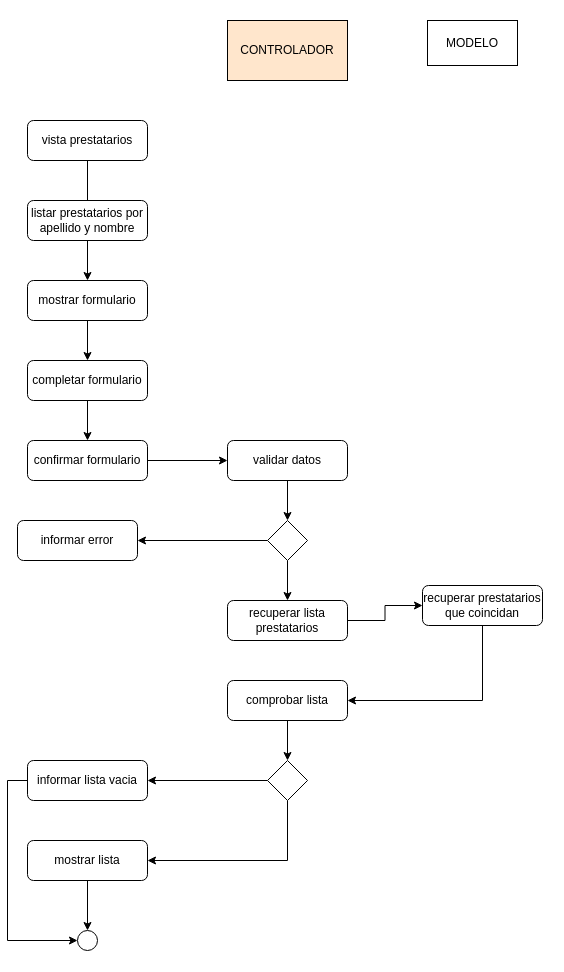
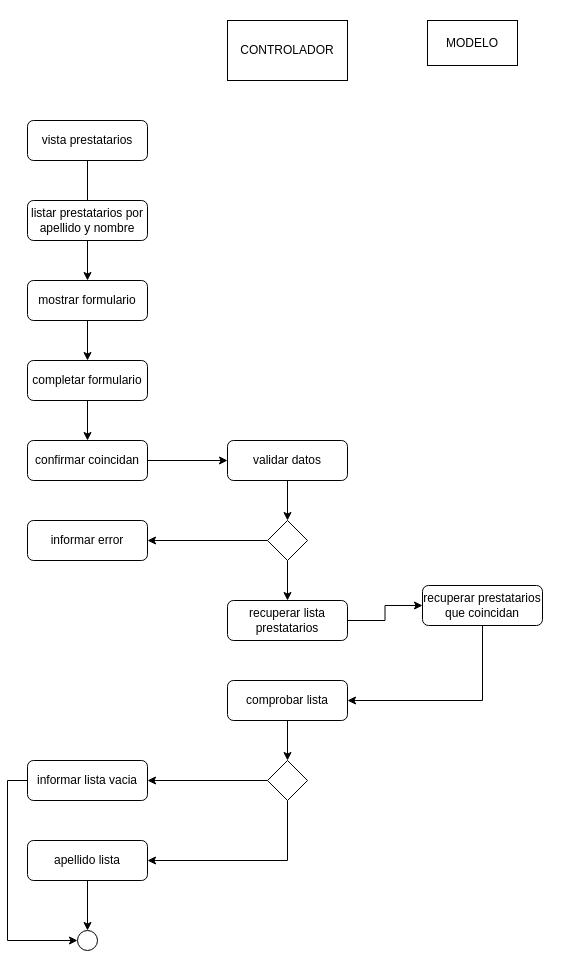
node "CONTROLADOR": fillcolor #ffe6cc -> #ffffff
node "confirmar formulario": label "confirmar formulario" -> "confirmar coincidan"
node "informar error": moved (78, 541) -> (88, 541)
node "mostrar lista": label "mostrar lista" -> "apellido lista"
